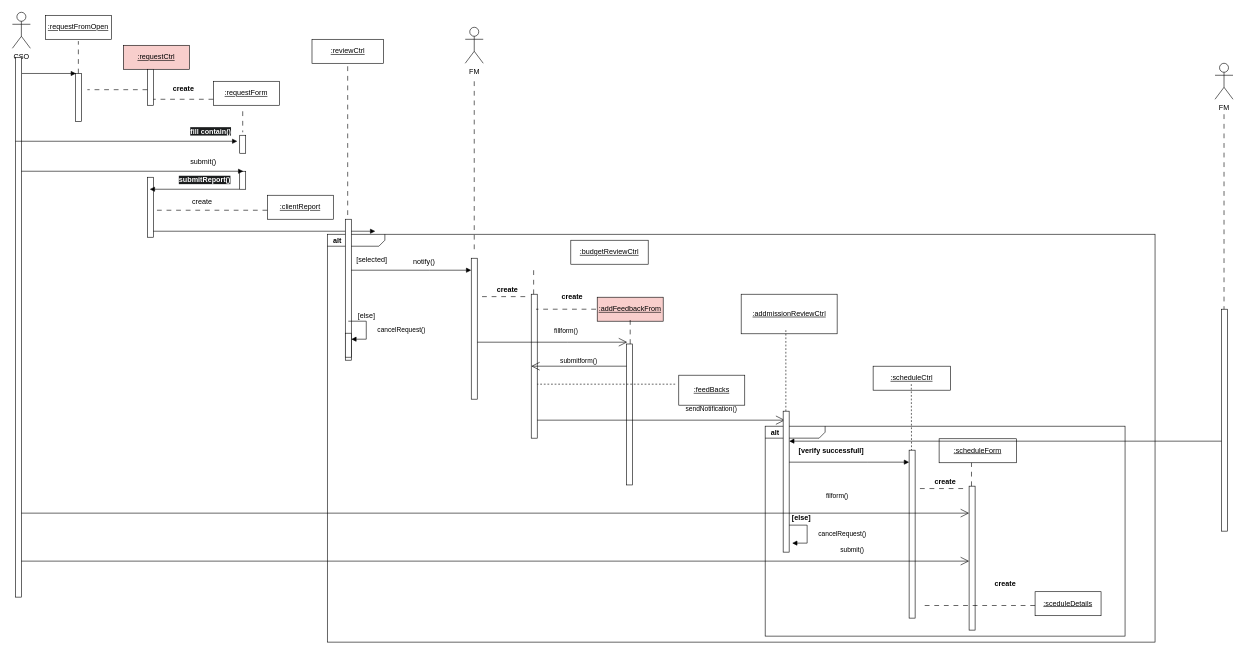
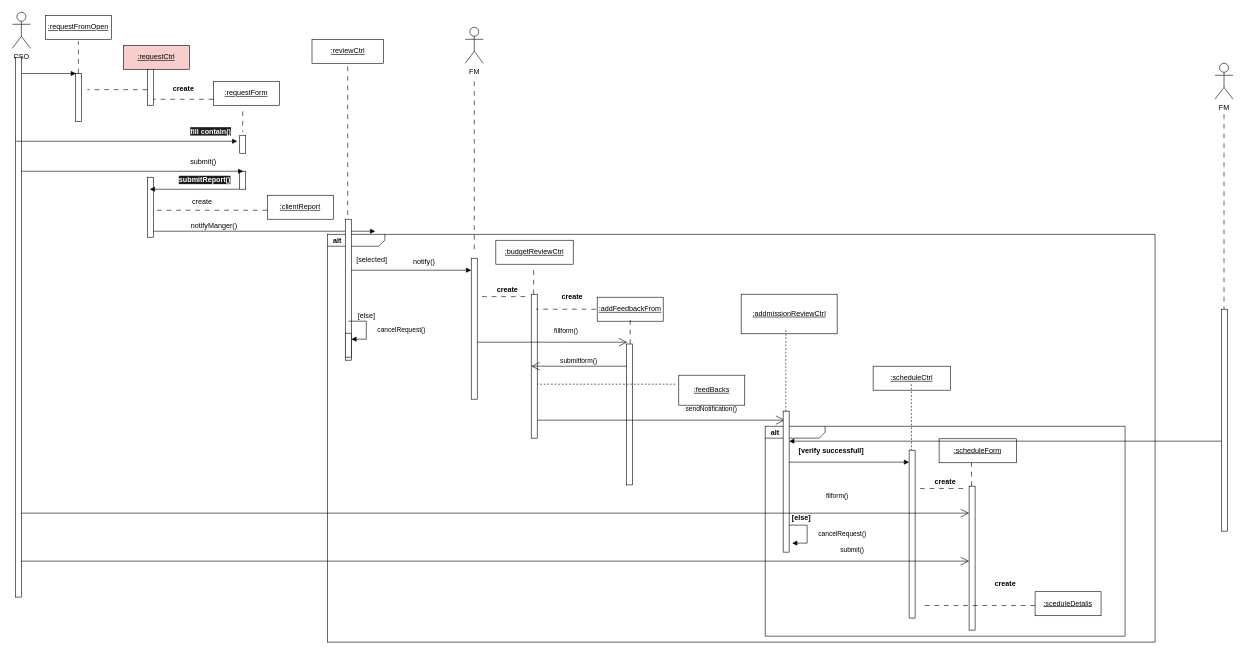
node "notifyManger()": added
node ":budgetReviewCtrl": moved (610, 252) -> (535, 252)
node ":addFeedbackFrom": fillcolor #f8cecc -> #ffffff
